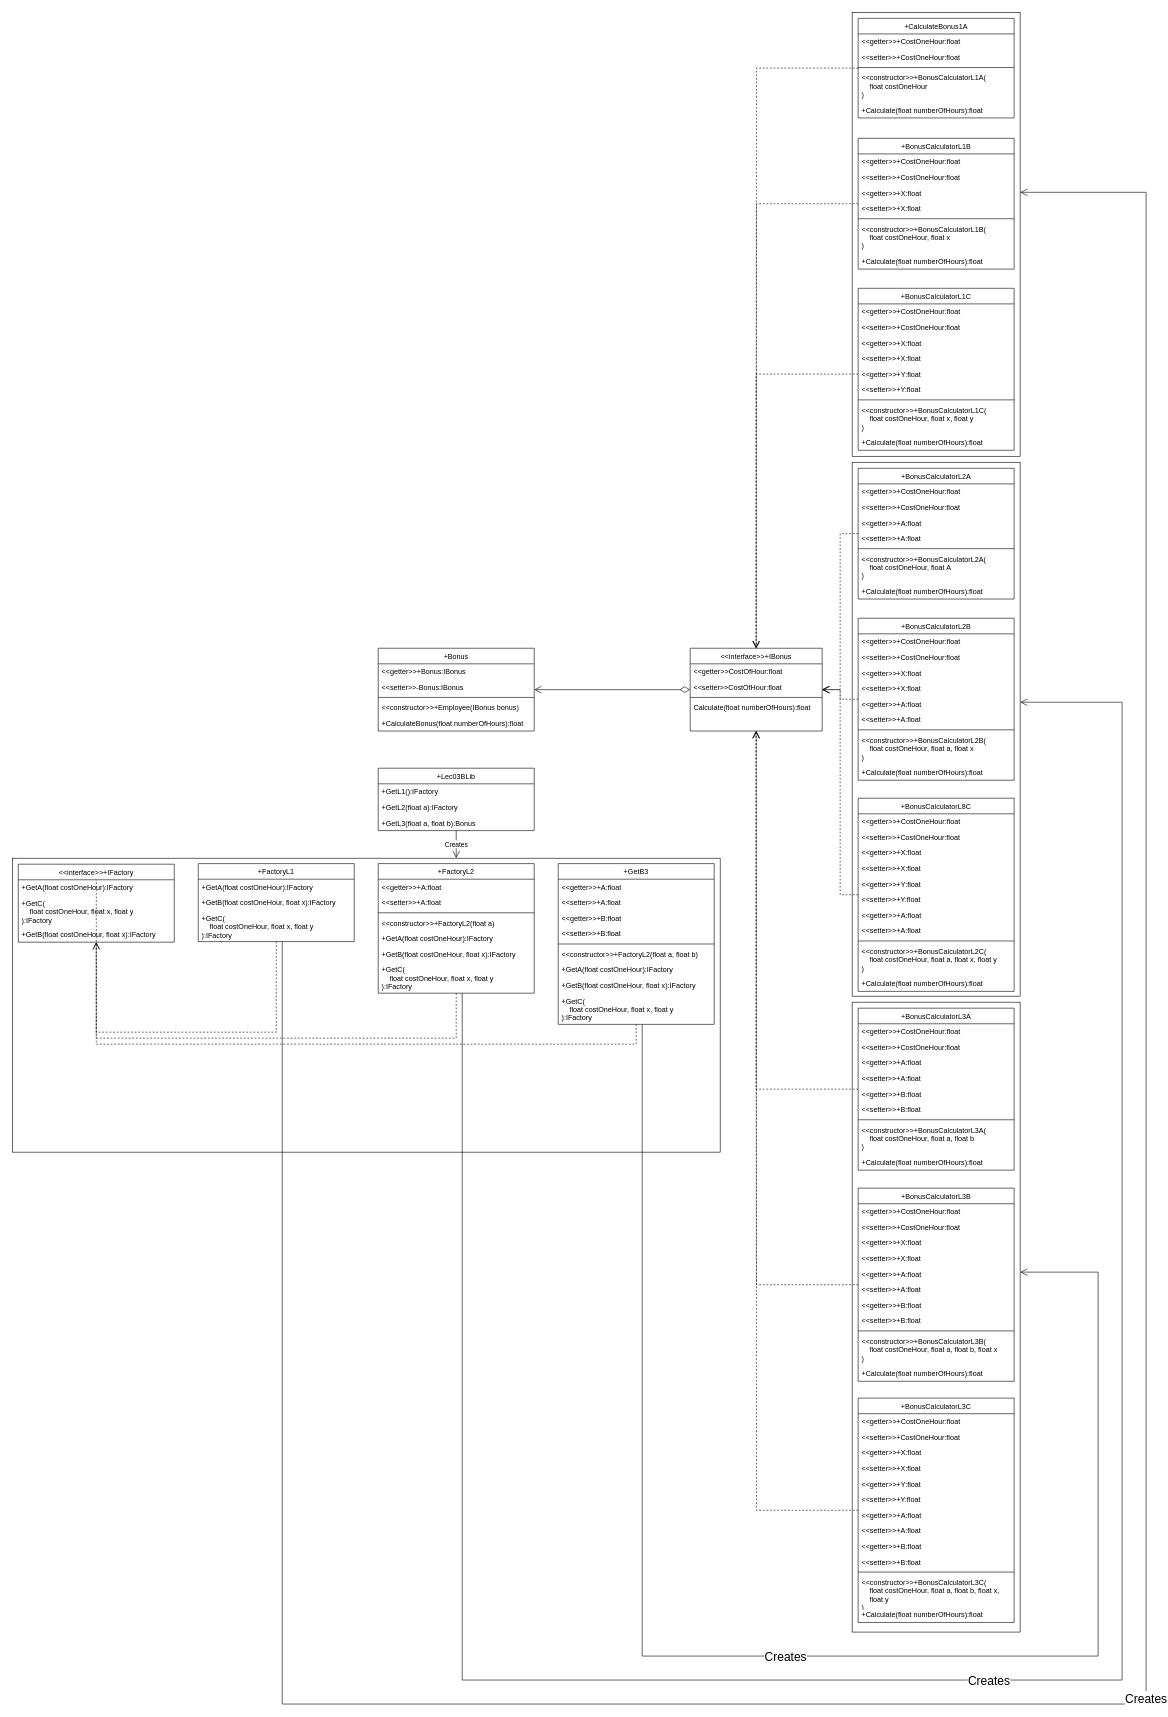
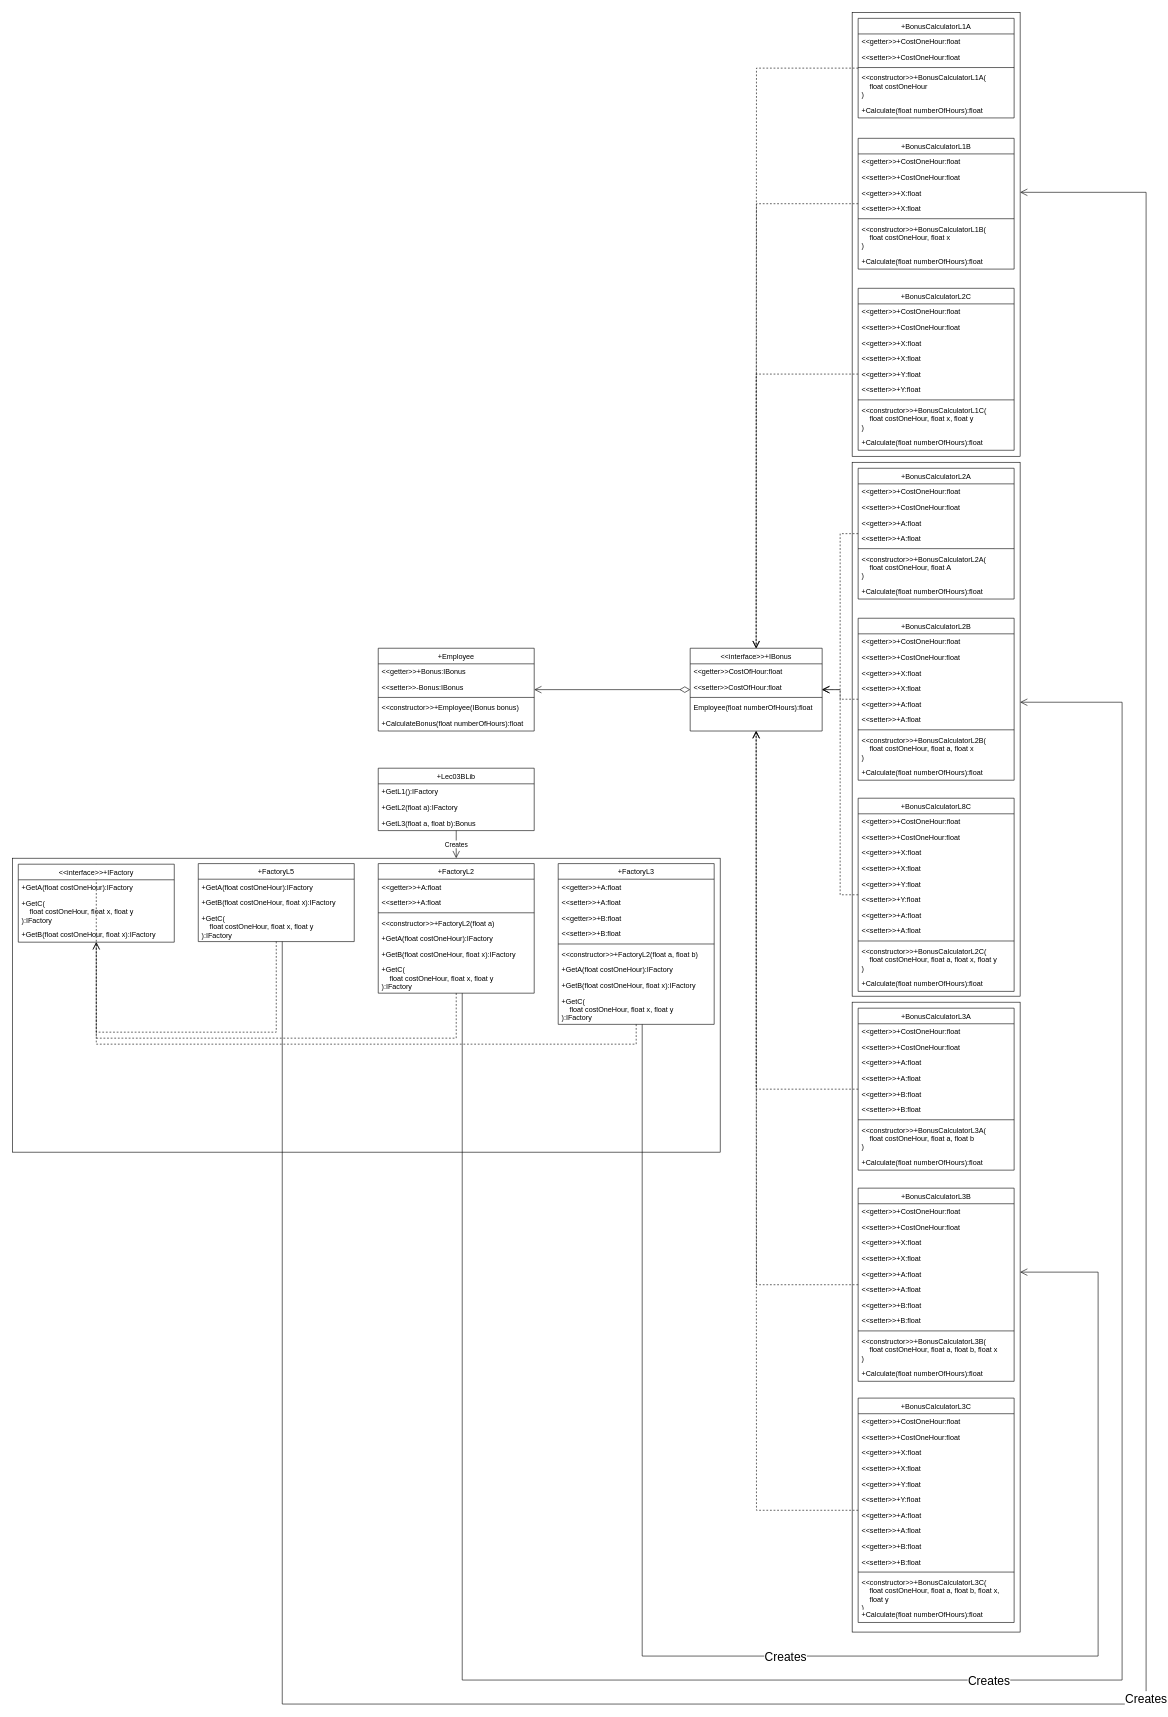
node "+CalculateBonus1A": label "+CalculateBonus1A" -> "+BonusCalculatorL1A"
node "+BonusCalculatorL1C": label "+BonusCalculatorL1C" -> "+BonusCalculatorL2C"
node "+Bonus": label "+Bonus" -> "+Employee"
node "Calculate(float numberOfHours):float": label "Calculate(float numberOfHours):float" -> "Employee(float numberOfHours):float"
node "+FactoryL1": label "+FactoryL1" -> "+FactoryL5"
node "+GetB3": label "+GetB3" -> "+FactoryL3"
